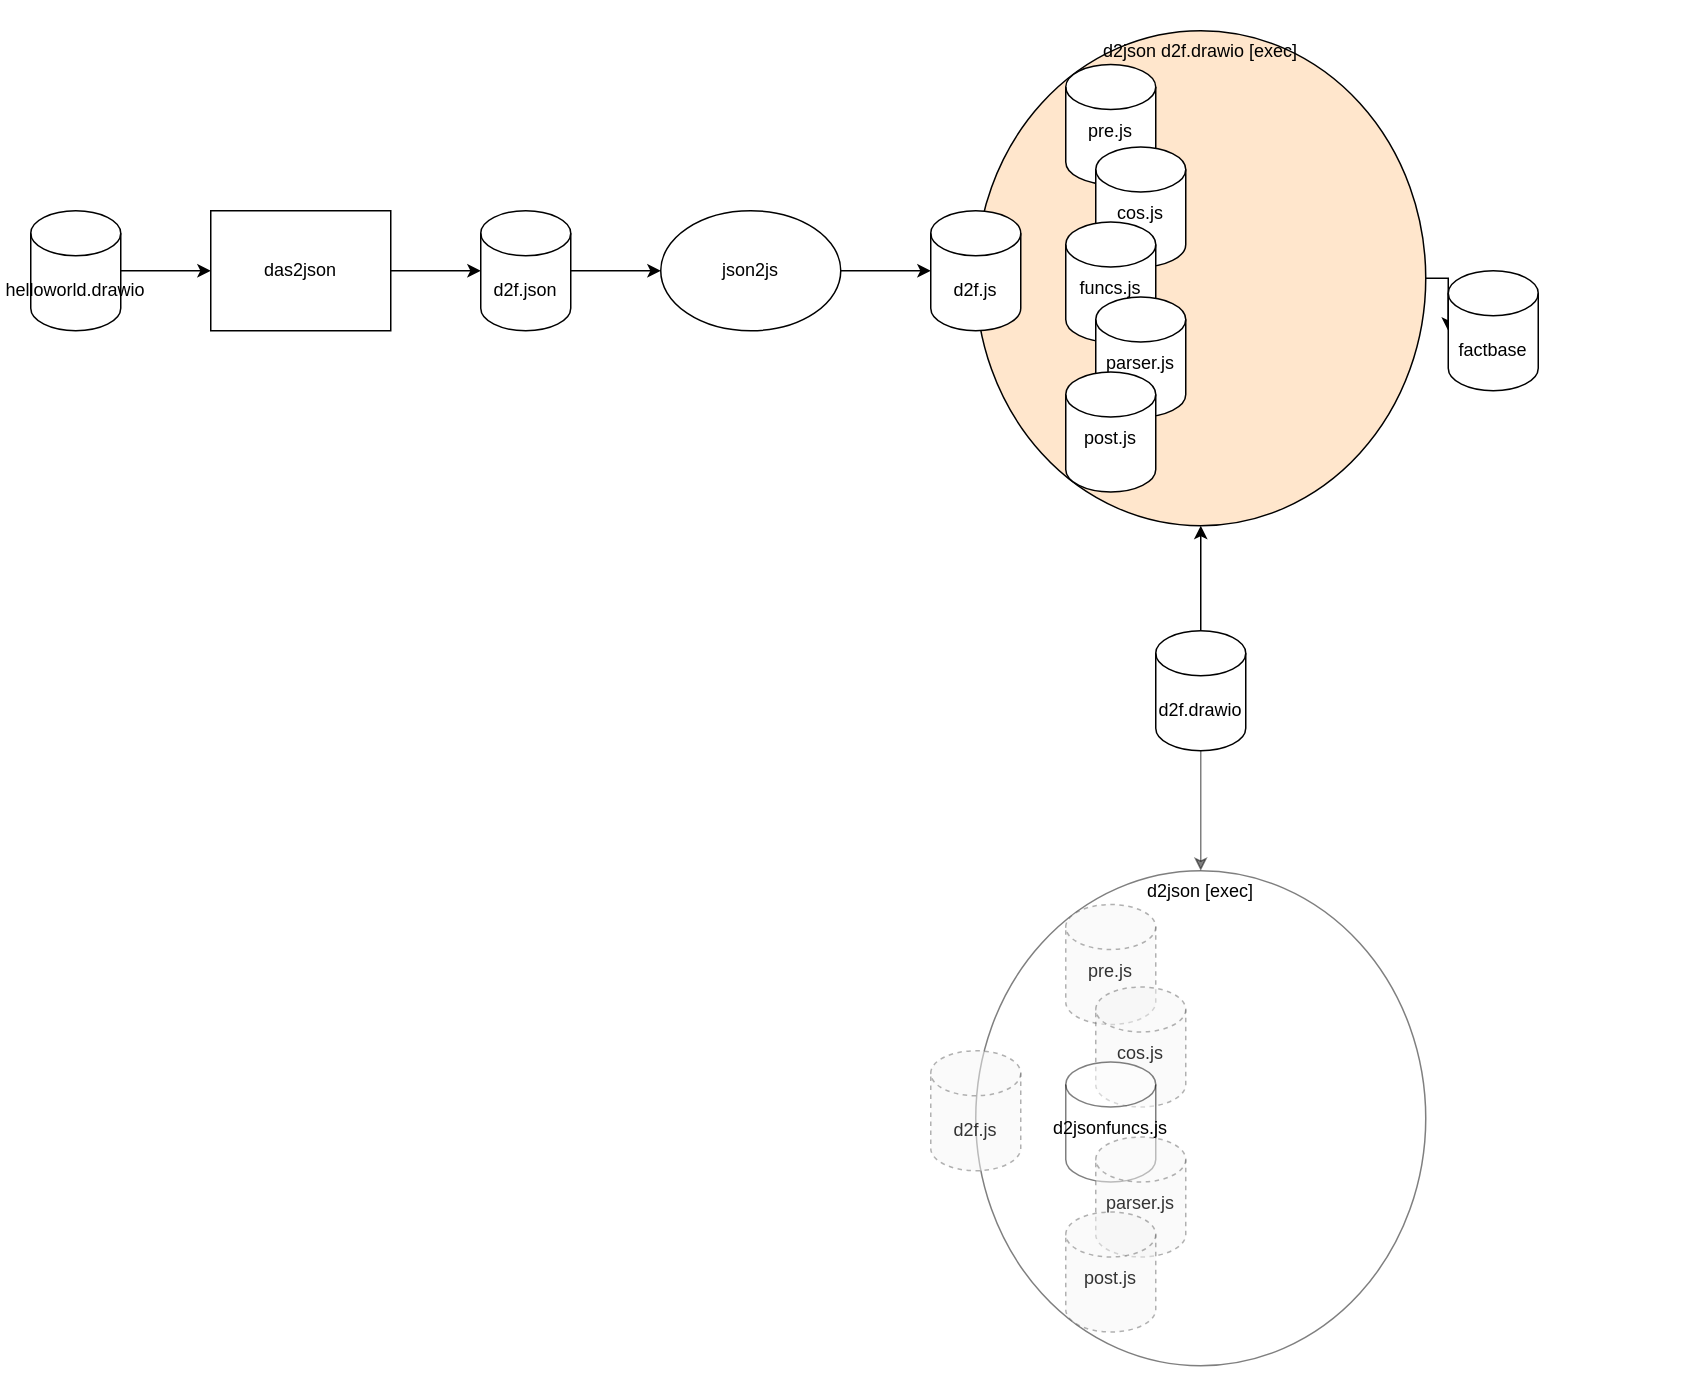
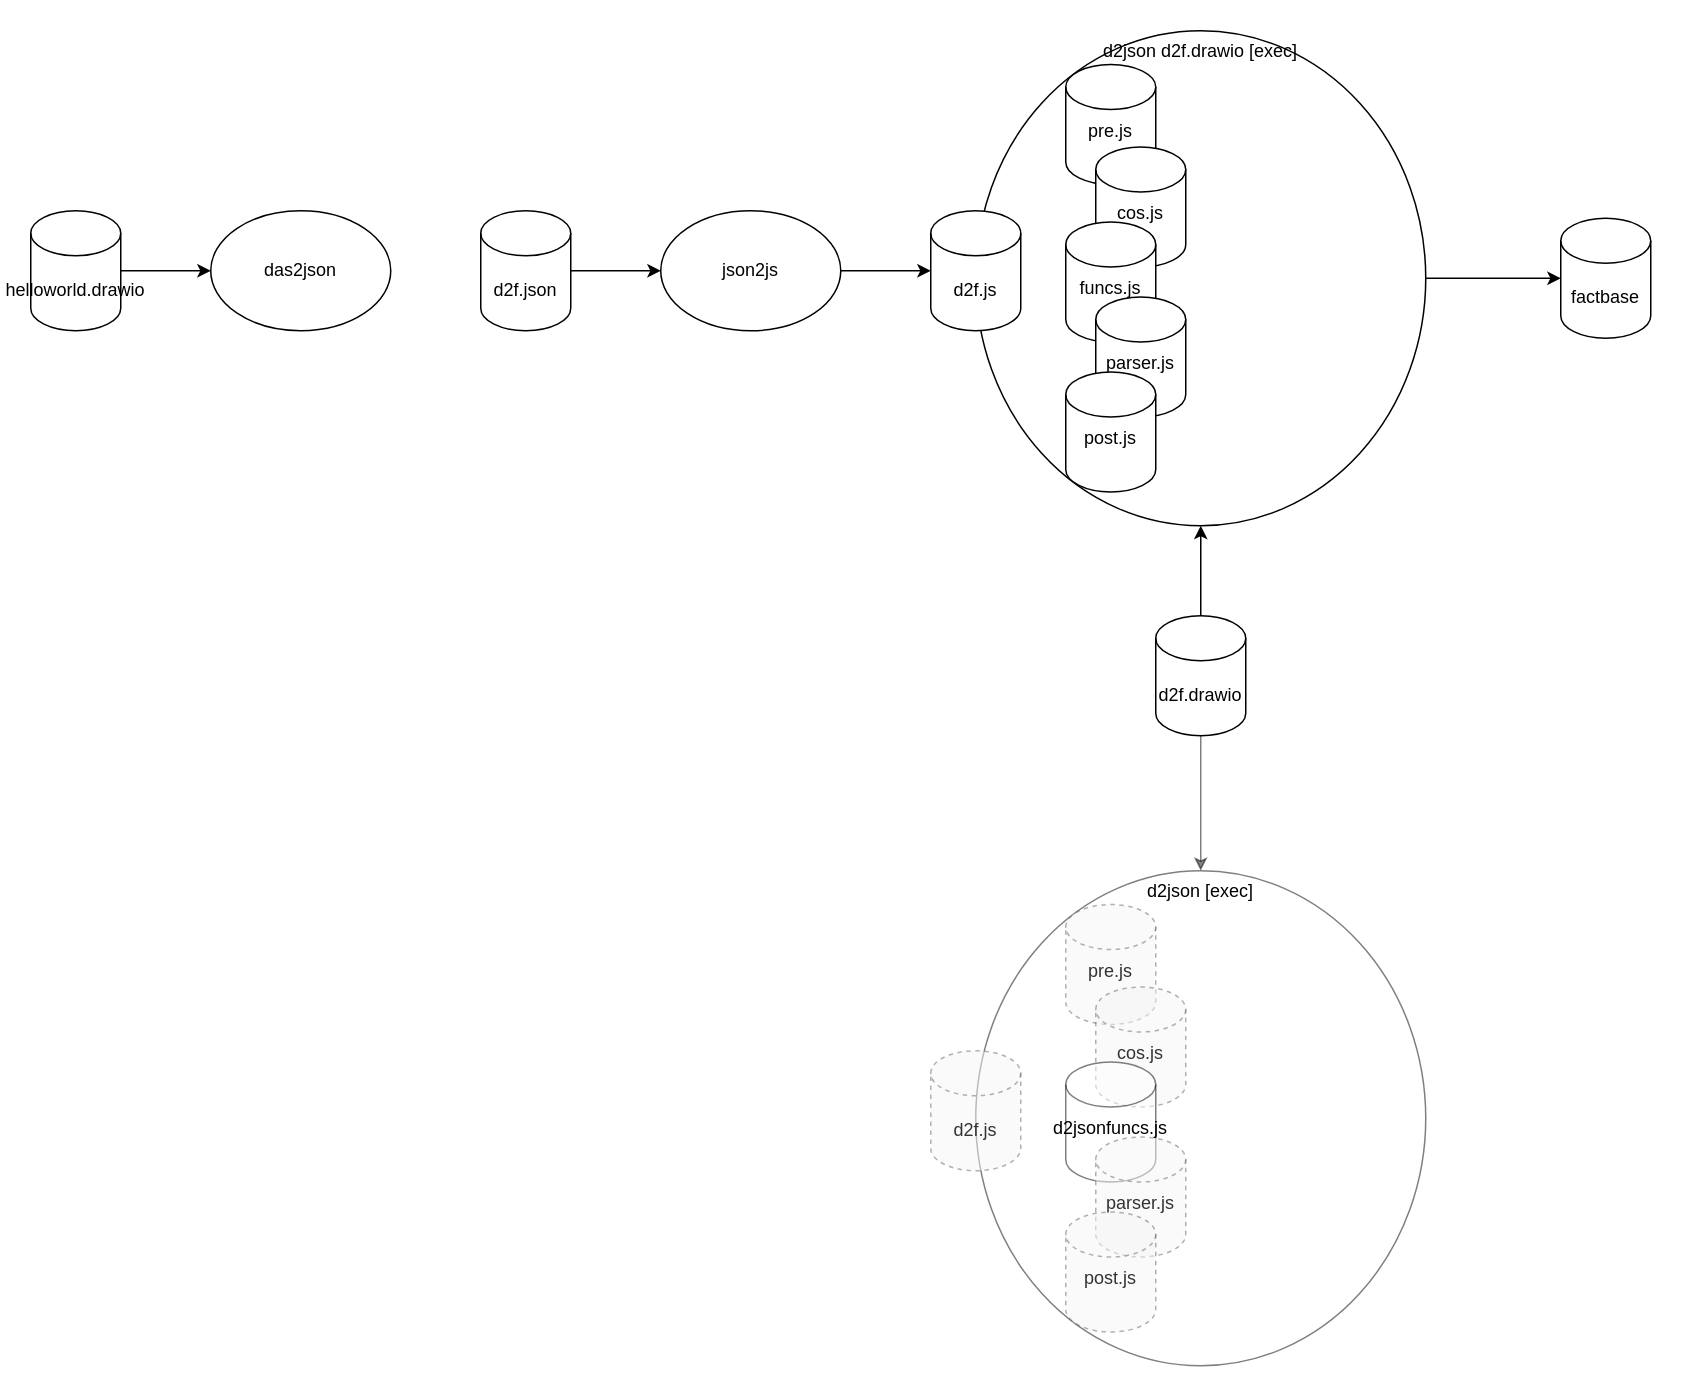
node "das2json": shape rectangle -> ellipse
edge "das2json" -> "d2f.json": removed
node "d2json d2f.drawio [exec]": fillcolor #ffe6cc -> #ffffff
node "factbase": moved (1493, 331) -> (1606, 278)
node "d2f.drawio": moved (1201, 691) -> (1201, 676)
